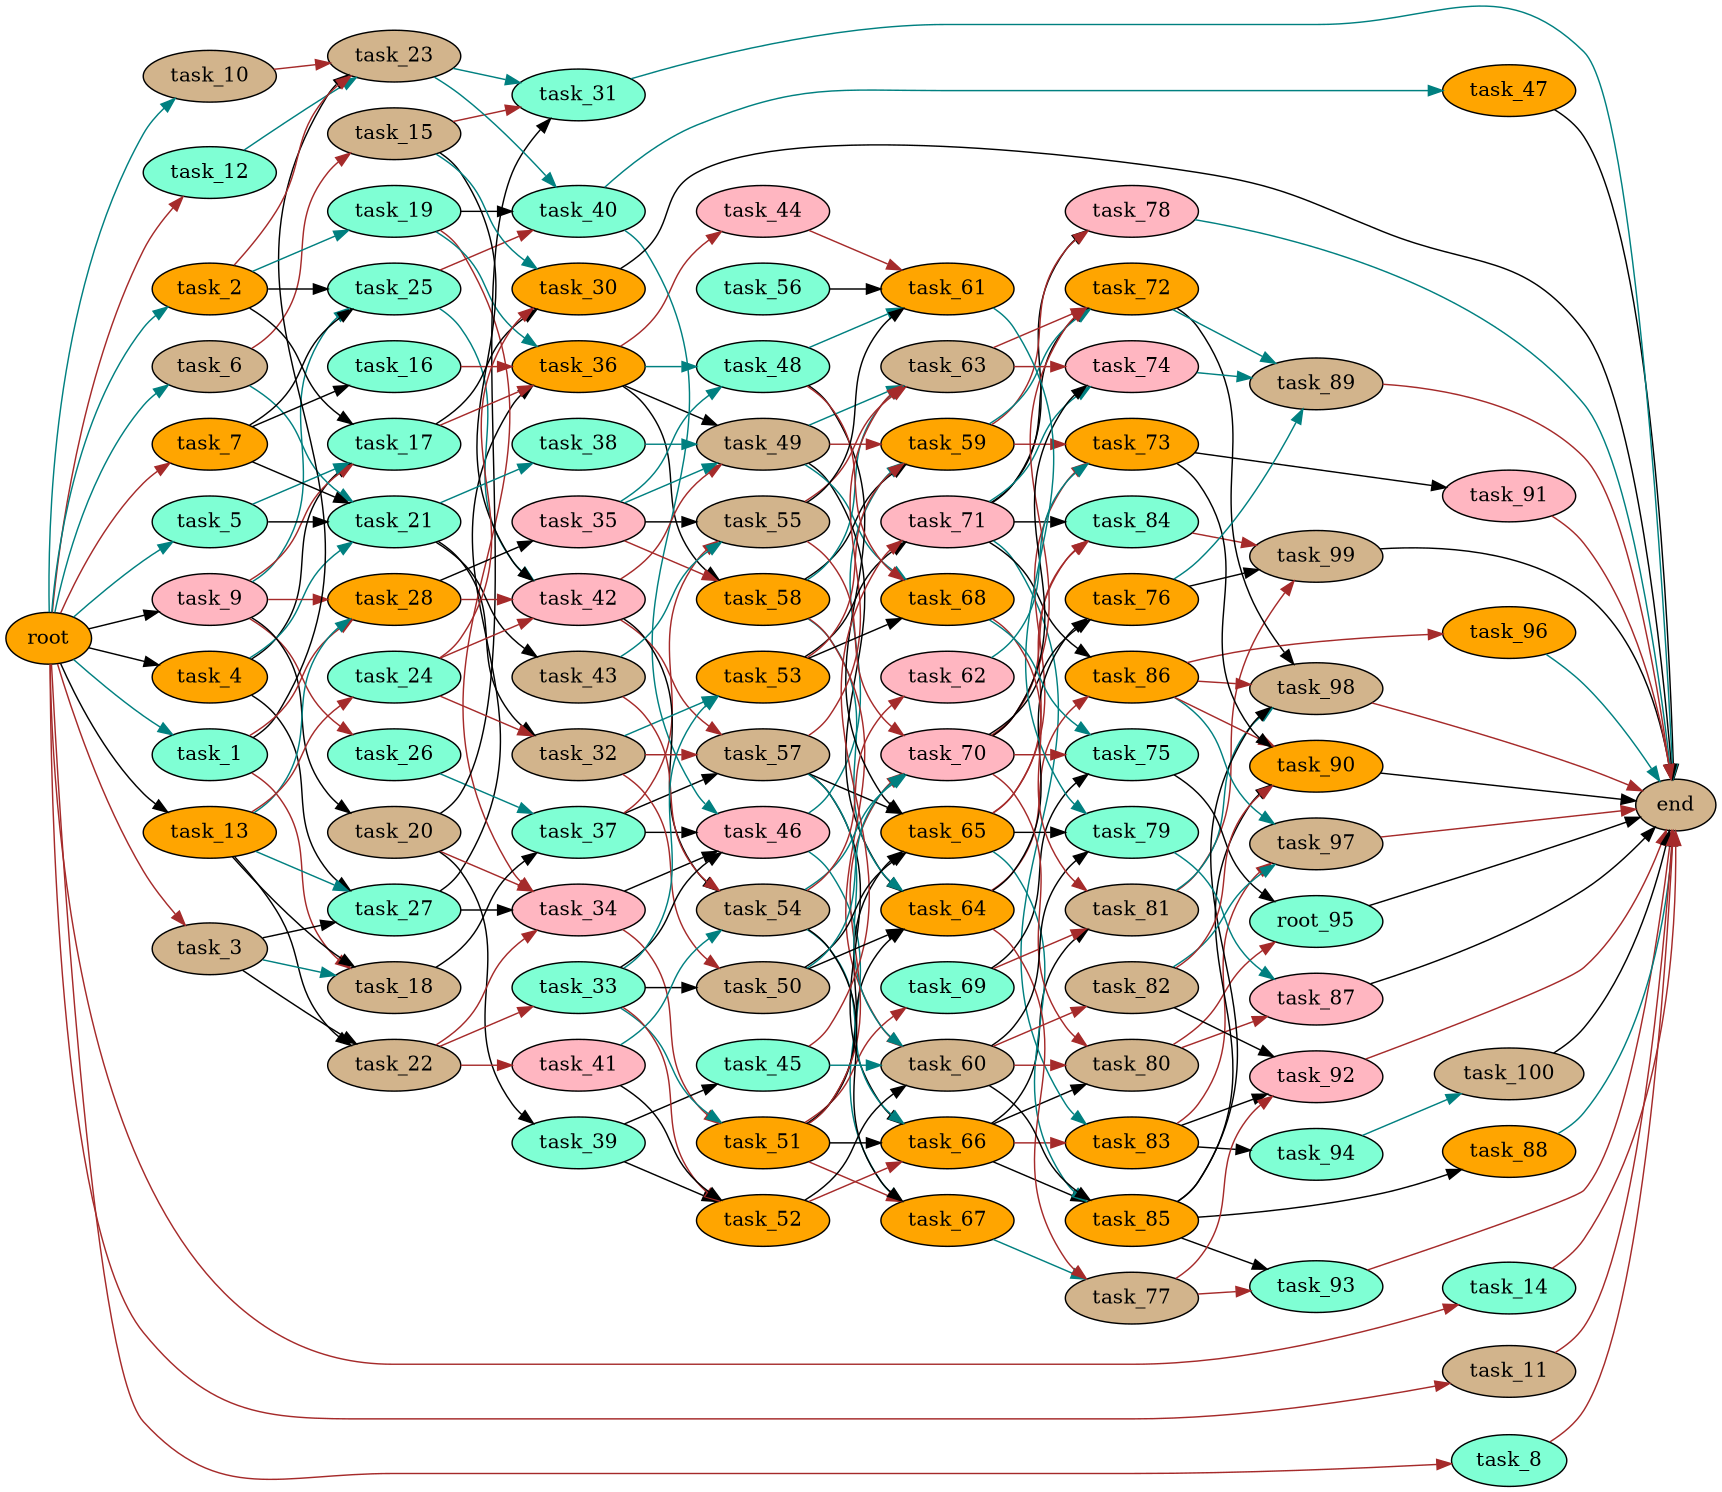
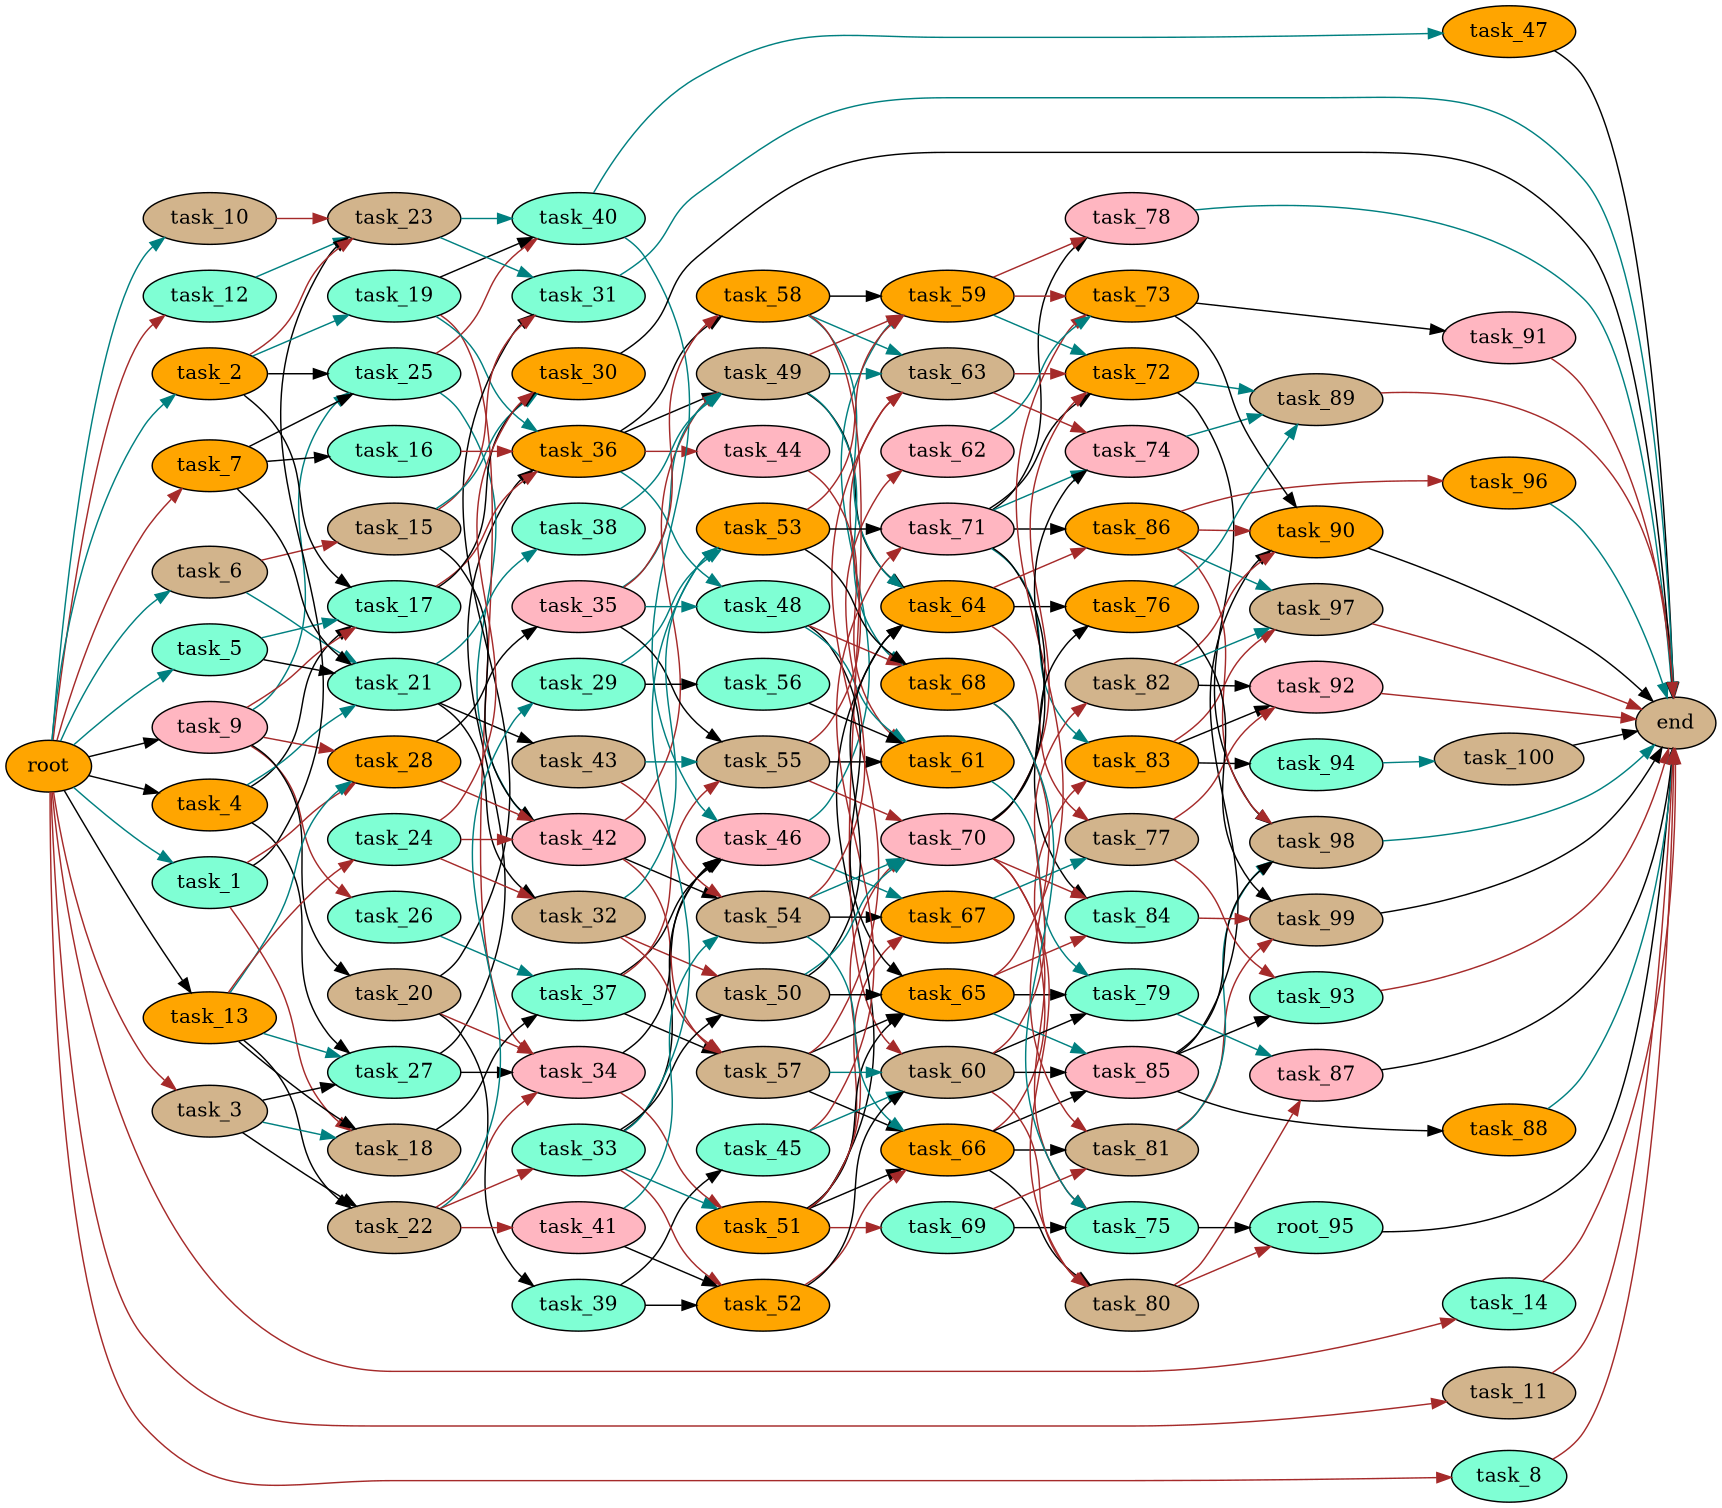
node "task_29": added
edge "task_98" -> "end": color brown -> teal
node "task_85": fillcolor orange -> lightpink
